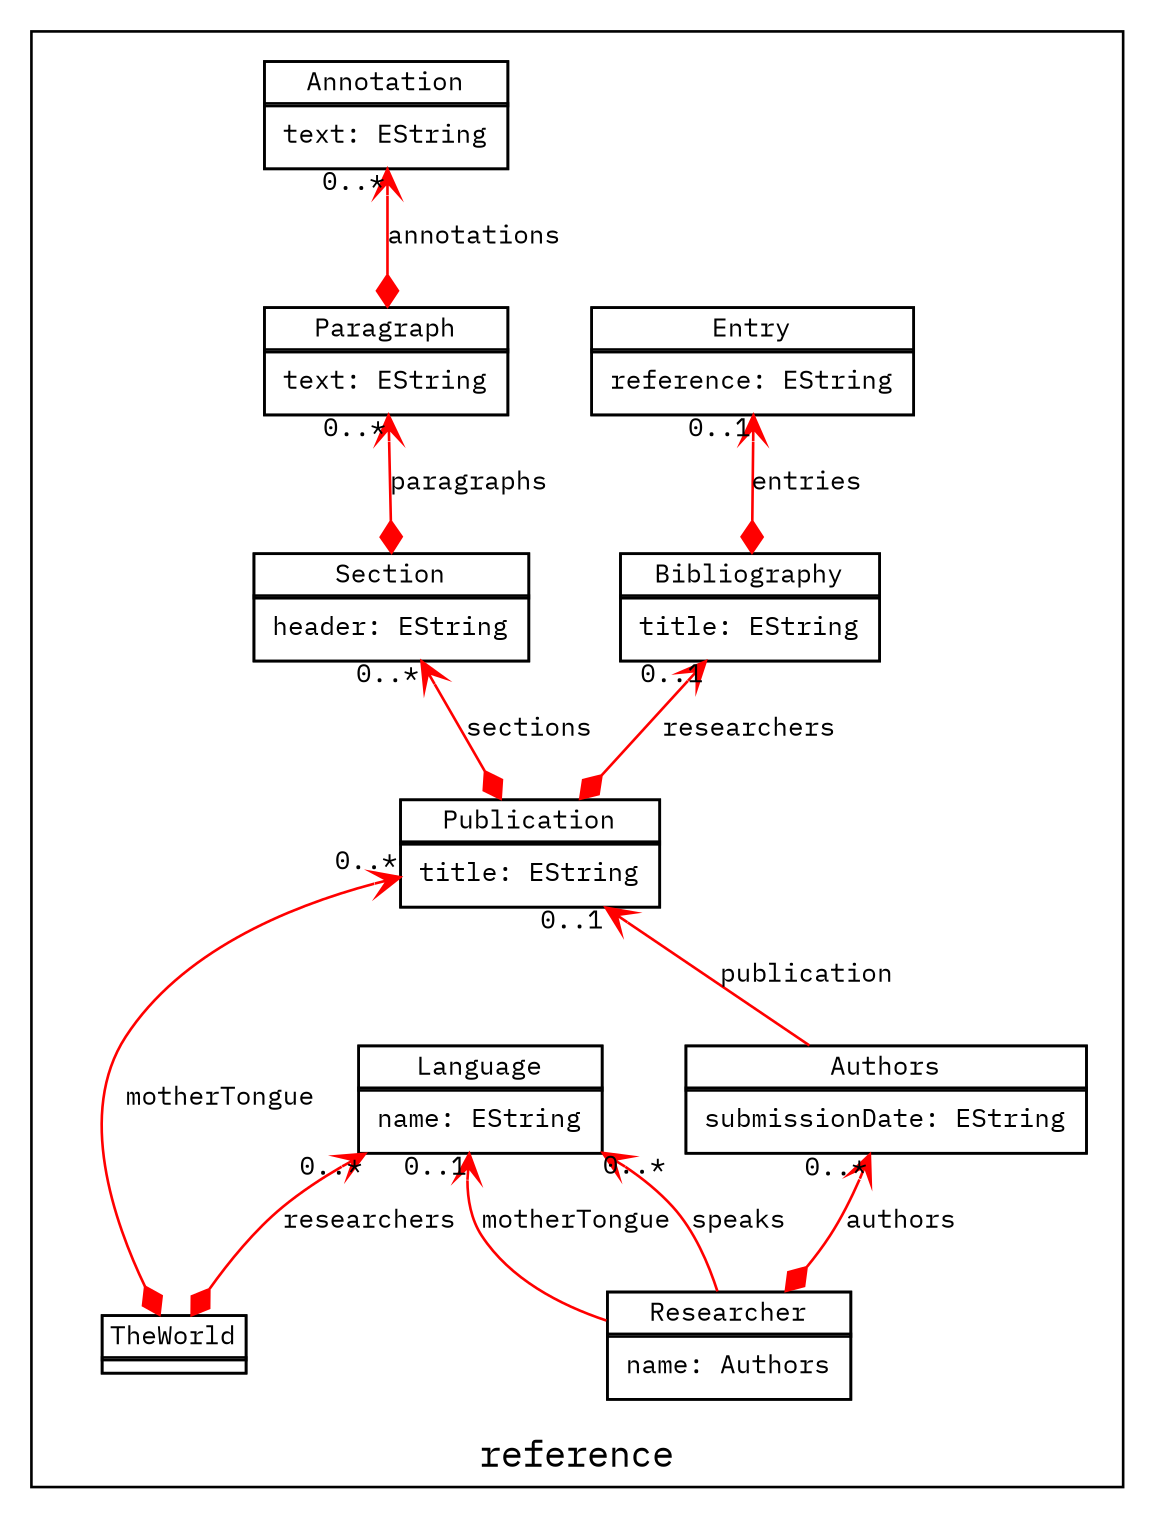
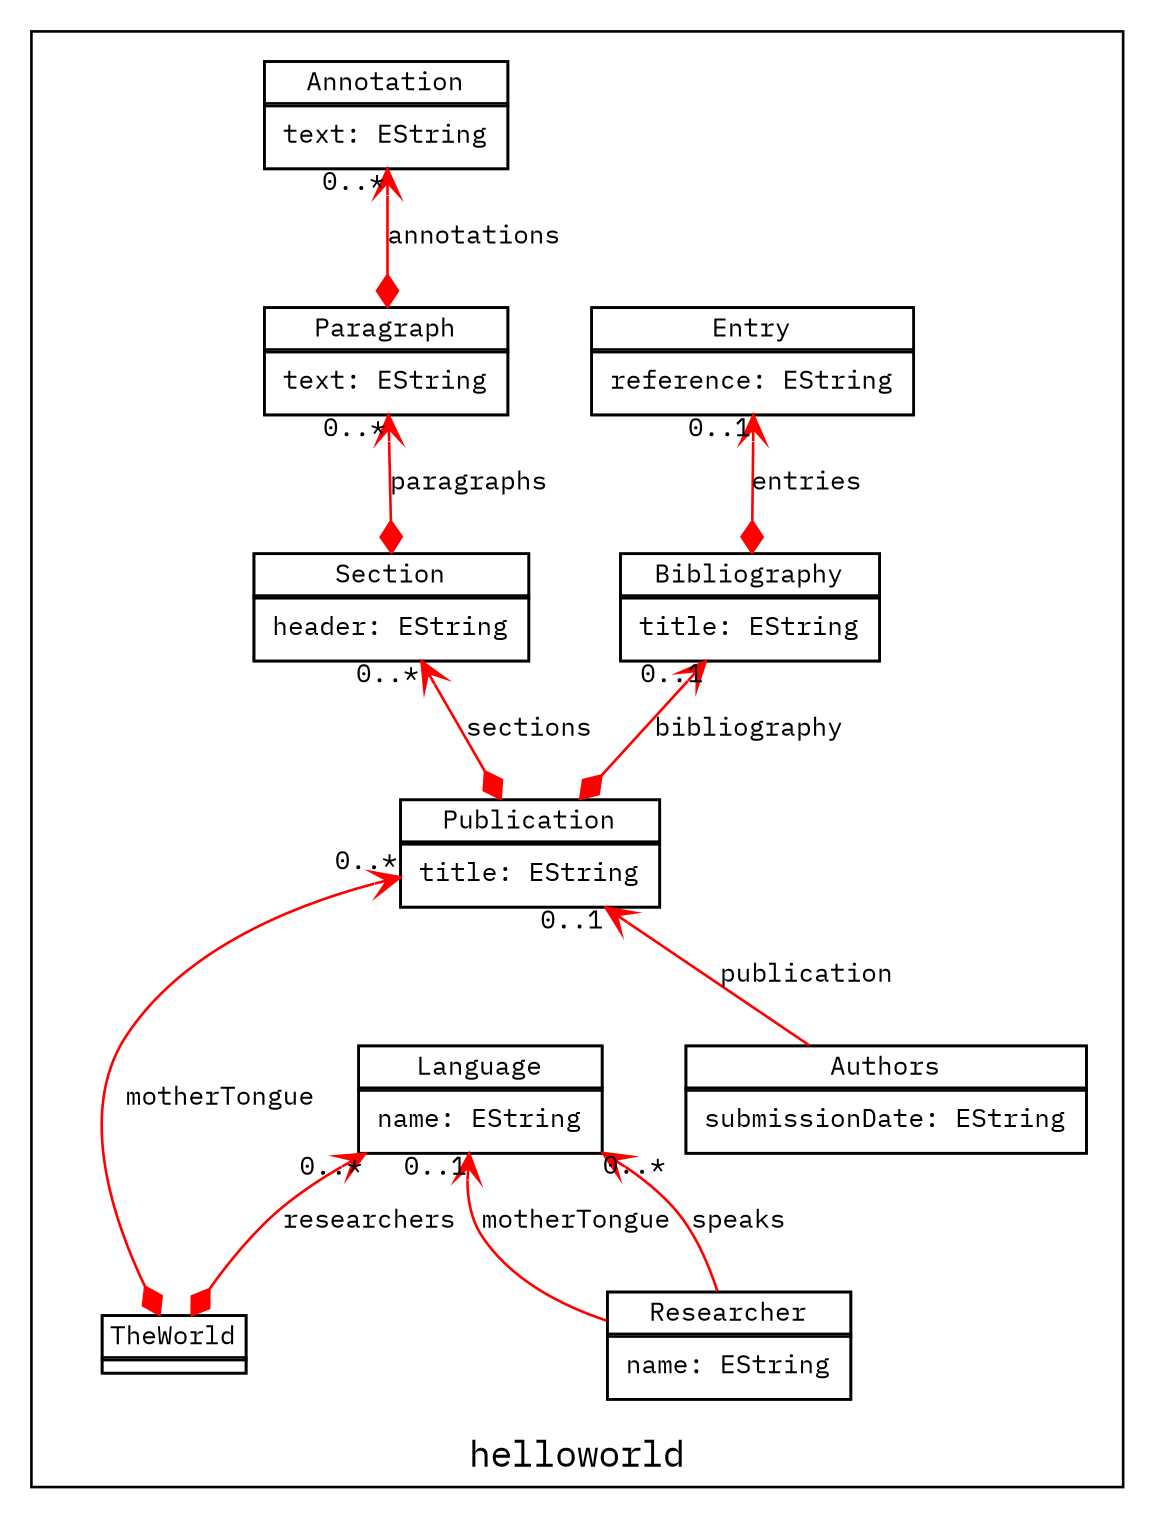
edge "Bibliography" -- "Publication": label "researchers" -> "bibliography"
edge "Authors" -- "Researcher": removed, label "authors"
node "Researcher": text "name: Authors" -> "name: EString"
cluster "reference": label "reference" -> "helloworld"
